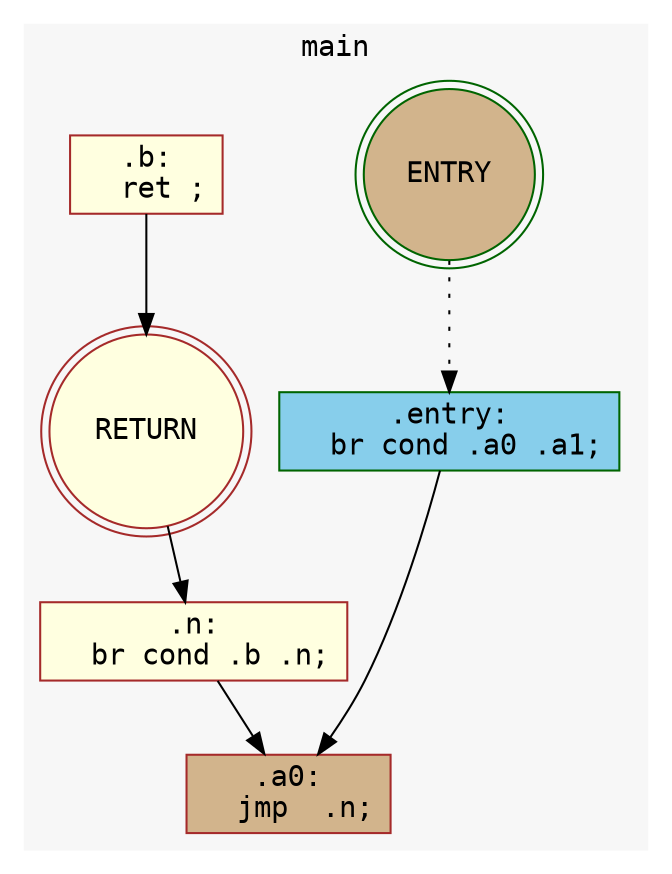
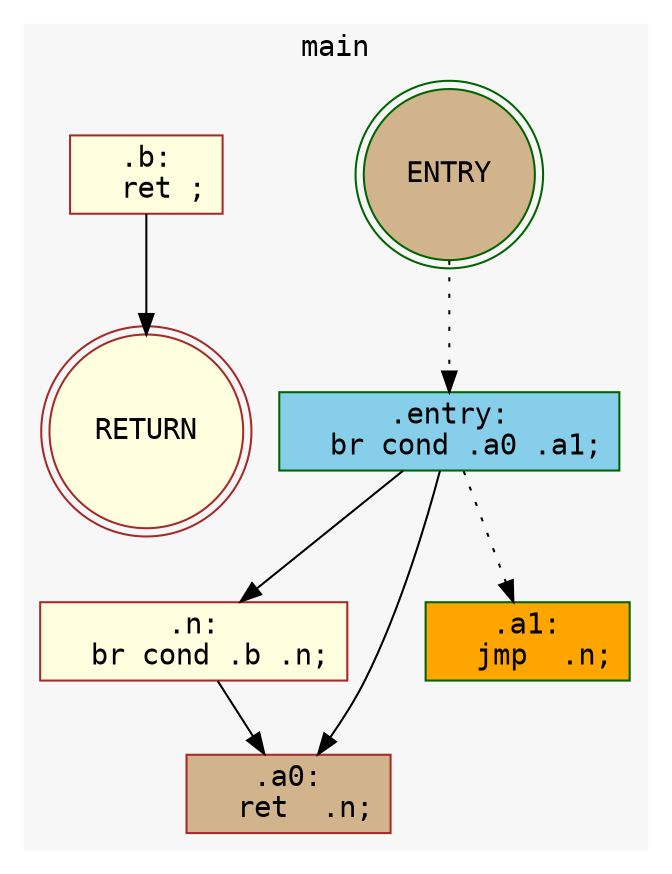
edge "RETURN" -> ".n: br cond .b .n;": now ".entry: br cond .a0 .a1;" -> ".n: br cond .b .n;"
node ".a1: jmp  .n;": added
node ".a0: jmp  .n;": label ".a0: jmp  .n;" -> ".a0: ret  .n;"
